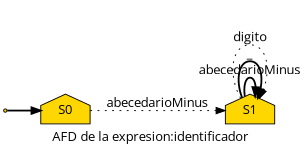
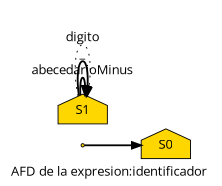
edge "S0" -> "S1": removed, label "abecedarioMinus"
